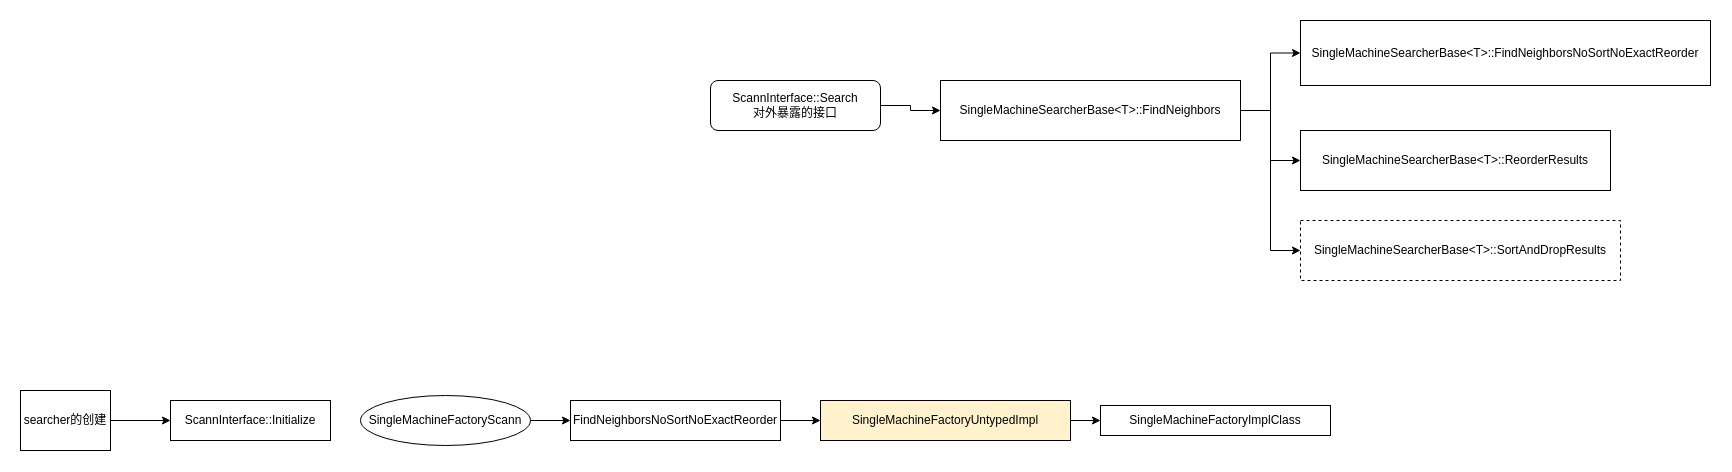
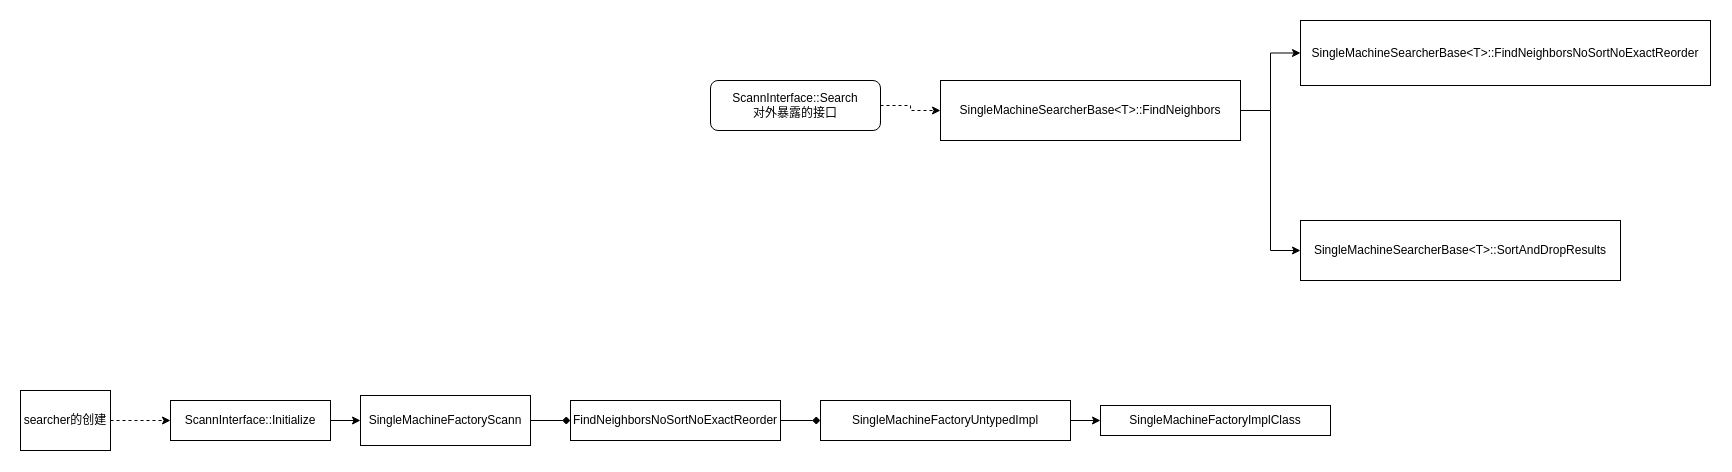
edge "ScannInterface::Search 对外暴露的接口" -> "SingleMachineSearcherBase<T>::FindNeighbors": style solid -> dashed
edge "SingleMachineSearcherBase<T>::FindNeighbors" -> "SingleMachineSearcherBase<T>::ReorderResults": removed
node "SingleMachineSearcherBase<T>::ReorderResults": removed
node "SingleMachineSearcherBase<T>::SortAndDropResults": style dashed -> solid
edge "searcher的创建" -> "ScannInterface::Initialize": style solid -> dashed
edge "ScannInterface::Initialize" -> "SingleMachineFactoryScann": added
node "SingleMachineFactoryScann": shape ellipse -> rectangle
edge "SingleMachineFactoryScann" -> "FindNeighborsNoSortNoExactReorder": arrowhead classic -> diamond
edge "FindNeighborsNoSortNoExactReorder" -> "SingleMachineFactoryUntypedImpl": arrowhead classic -> diamond
node "SingleMachineFactoryUntypedImpl": fillcolor #fff2cc -> #ffffff
